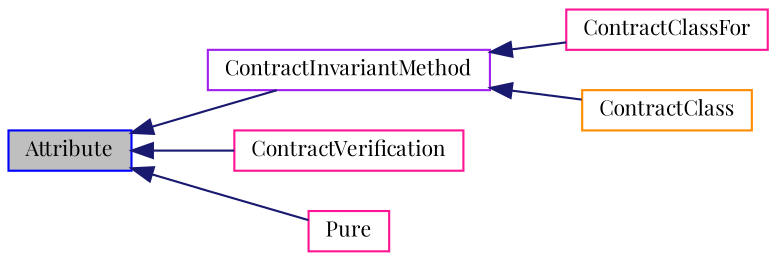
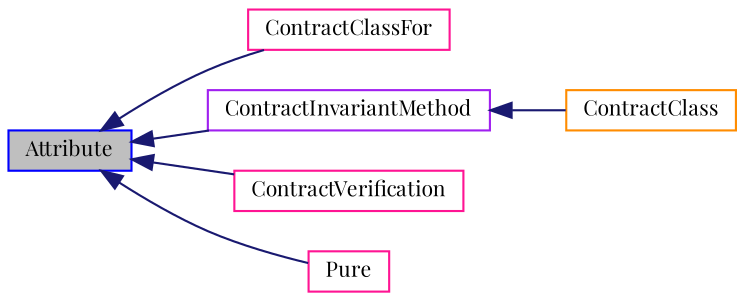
edge "ContractClassFor" -> "ContractInvariantMethod": now "ContractClassFor" -> "Attribute"
